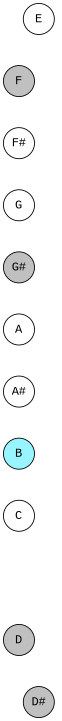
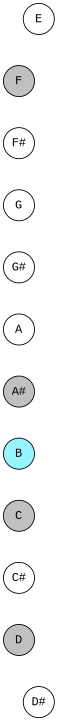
node "G#": fillcolor gray -> white
node "A#": fillcolor white -> gray
node "C": fillcolor white -> gray
node "C#": added
node "D#": fillcolor gray -> white
